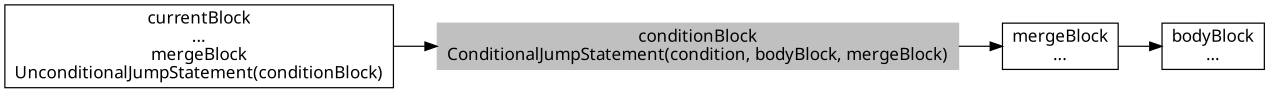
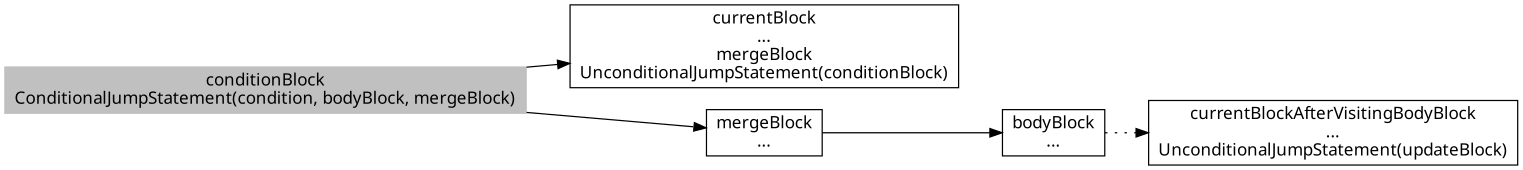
edge "currentBlock" -> "conditionBlock": reversed
node "currentBlockAfterVisitingBodyBlock": added
